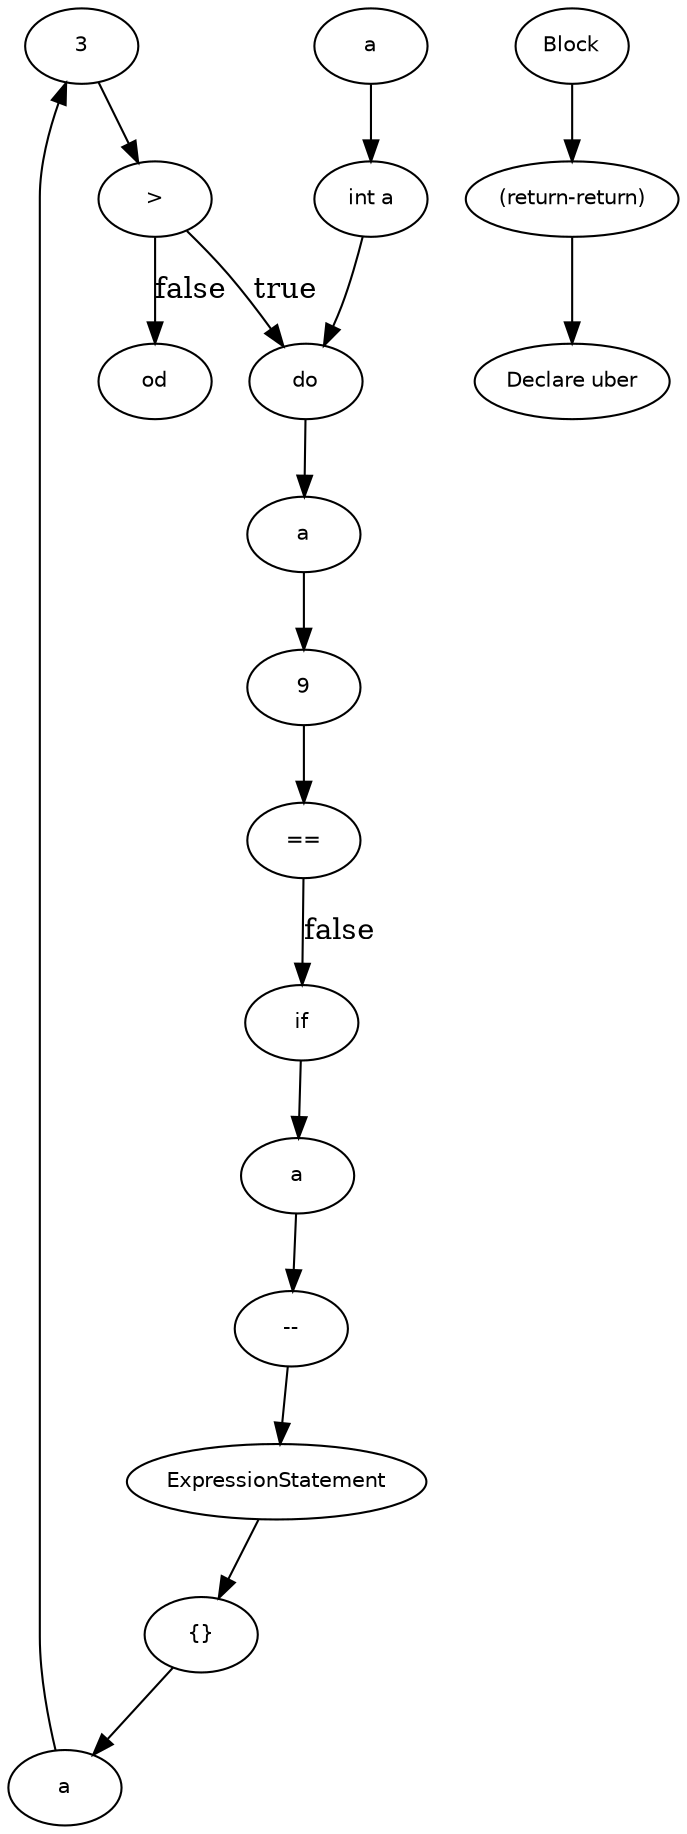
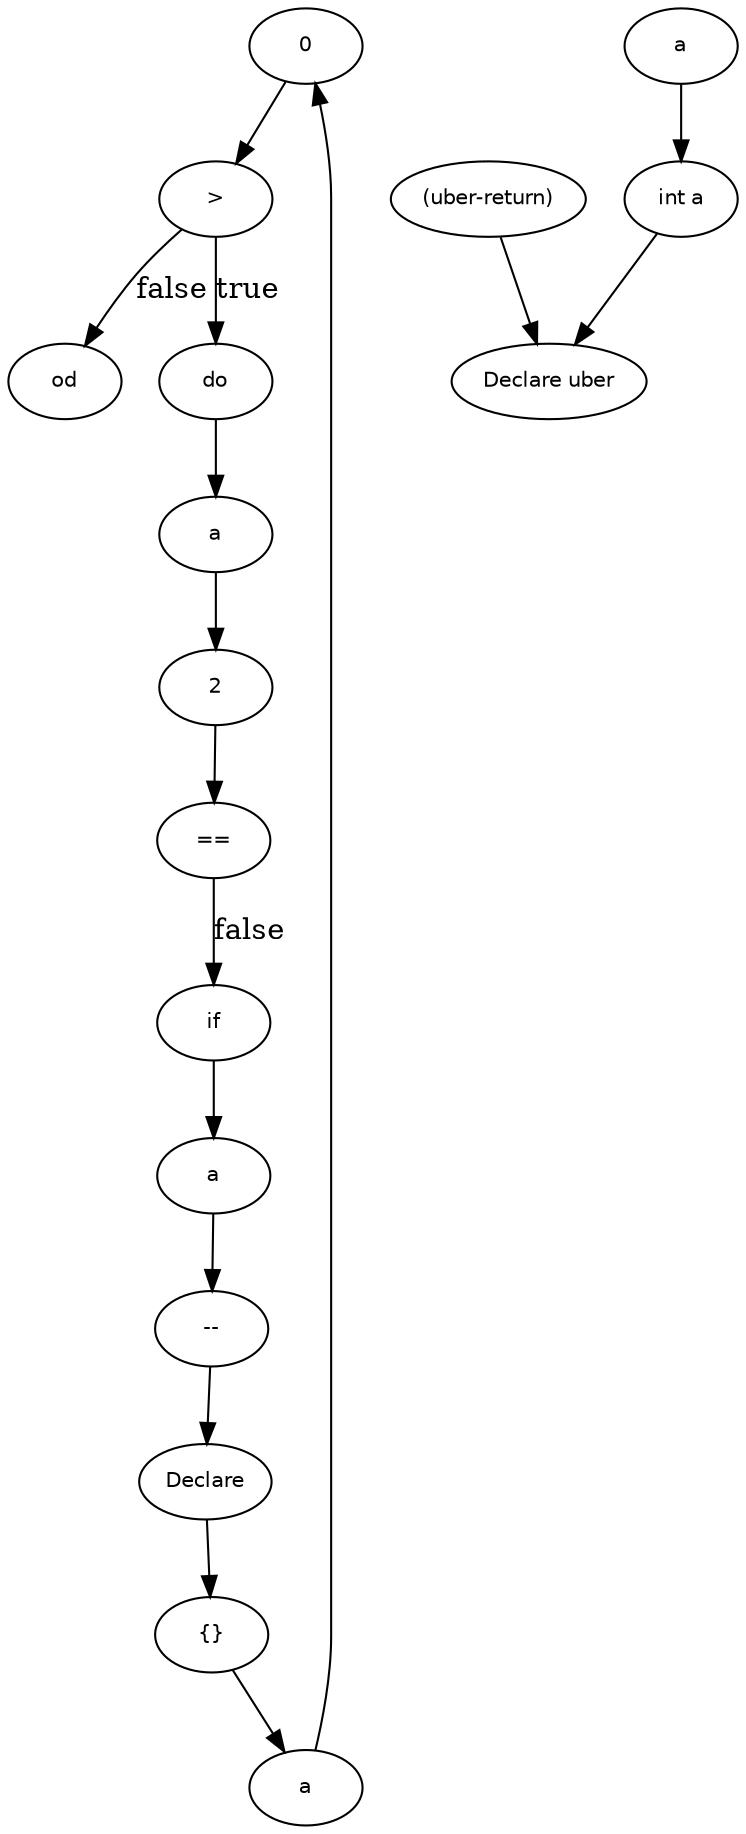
node "3": label "3" -> "0"
node "Block": removed
node "(return-return)": label "(return-return)" -> "(uber-return)"
edge "int a" -> "do": now "int a" -> "Declare uber"
node "9": label "9" -> "2"
node "ExpressionStatement": label "ExpressionStatement" -> "Declare"
